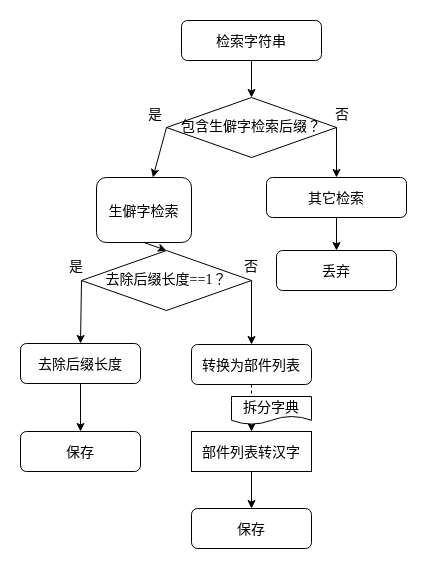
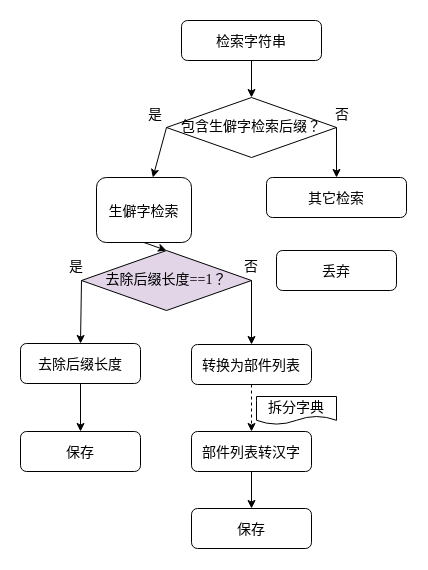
edge "其它检索" -> "丢弃": removed
node "去除后缀长度==1？": fillcolor #ffffff -> #e1d5e7
node "拆分字典": moved (272, 411) -> (297, 411)
node "部件列表转汉字": shape rectangle -> rounded rectangle
